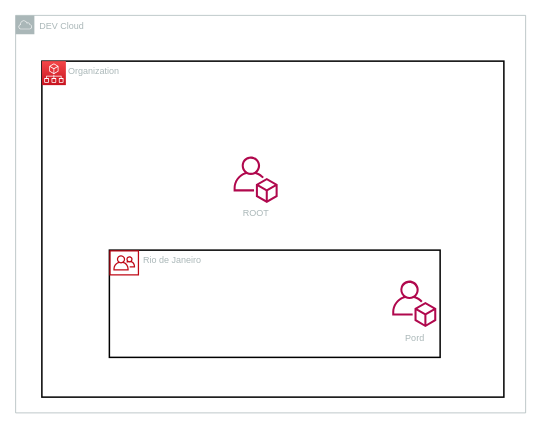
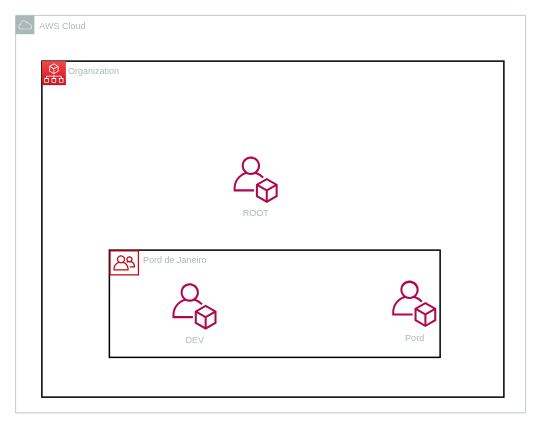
node "DEV Cloud": label "DEV Cloud" -> "AWS Cloud"
node "Rio de Janeiro": label "Rio de Janeiro" -> "Pord de Janeiro"
node "DEV": added
